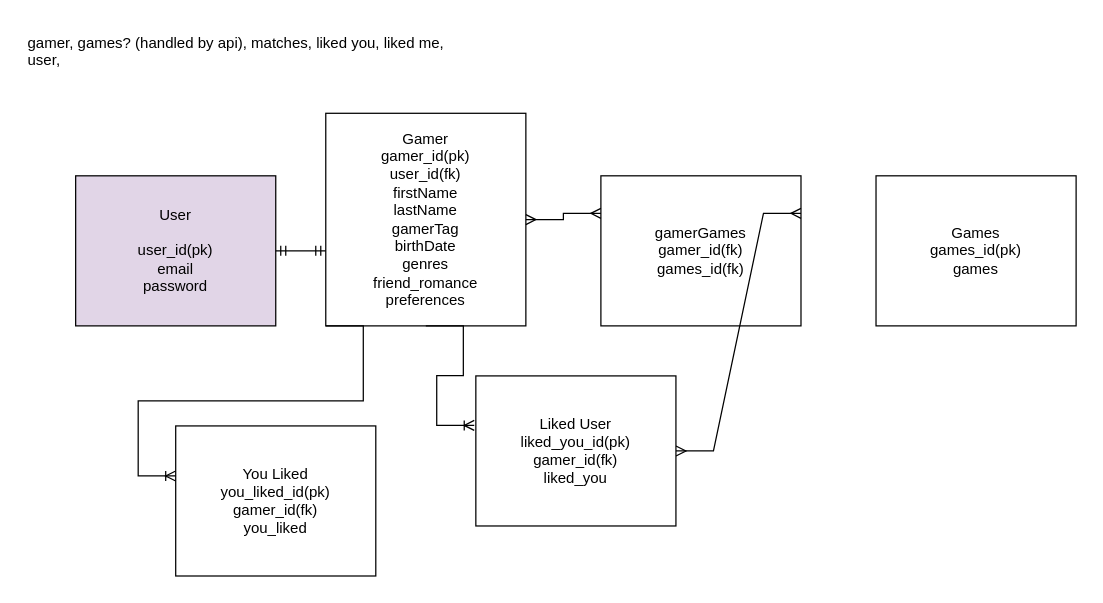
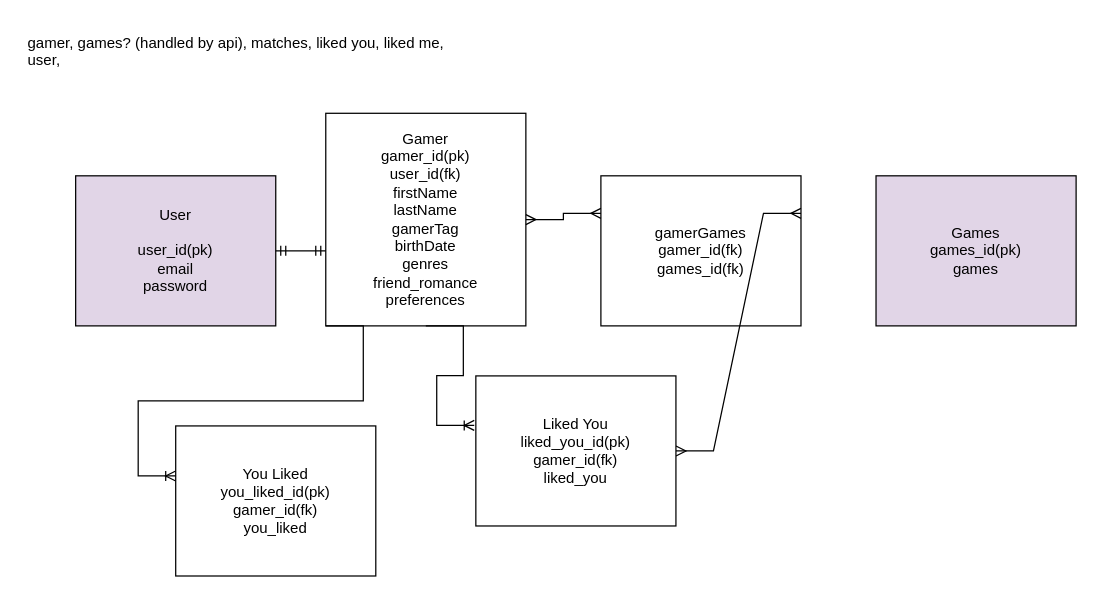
node "Games games_id(pk) games": fillcolor #ffffff -> #e1d5e7
node "Liked User liked_you_id(pk) gamer_id(fk) liked_you": label "Liked User liked_you_id(pk) gamer_id(fk) liked_you" -> "Liked You liked_you_id(pk) gamer_id(fk) liked_you"
